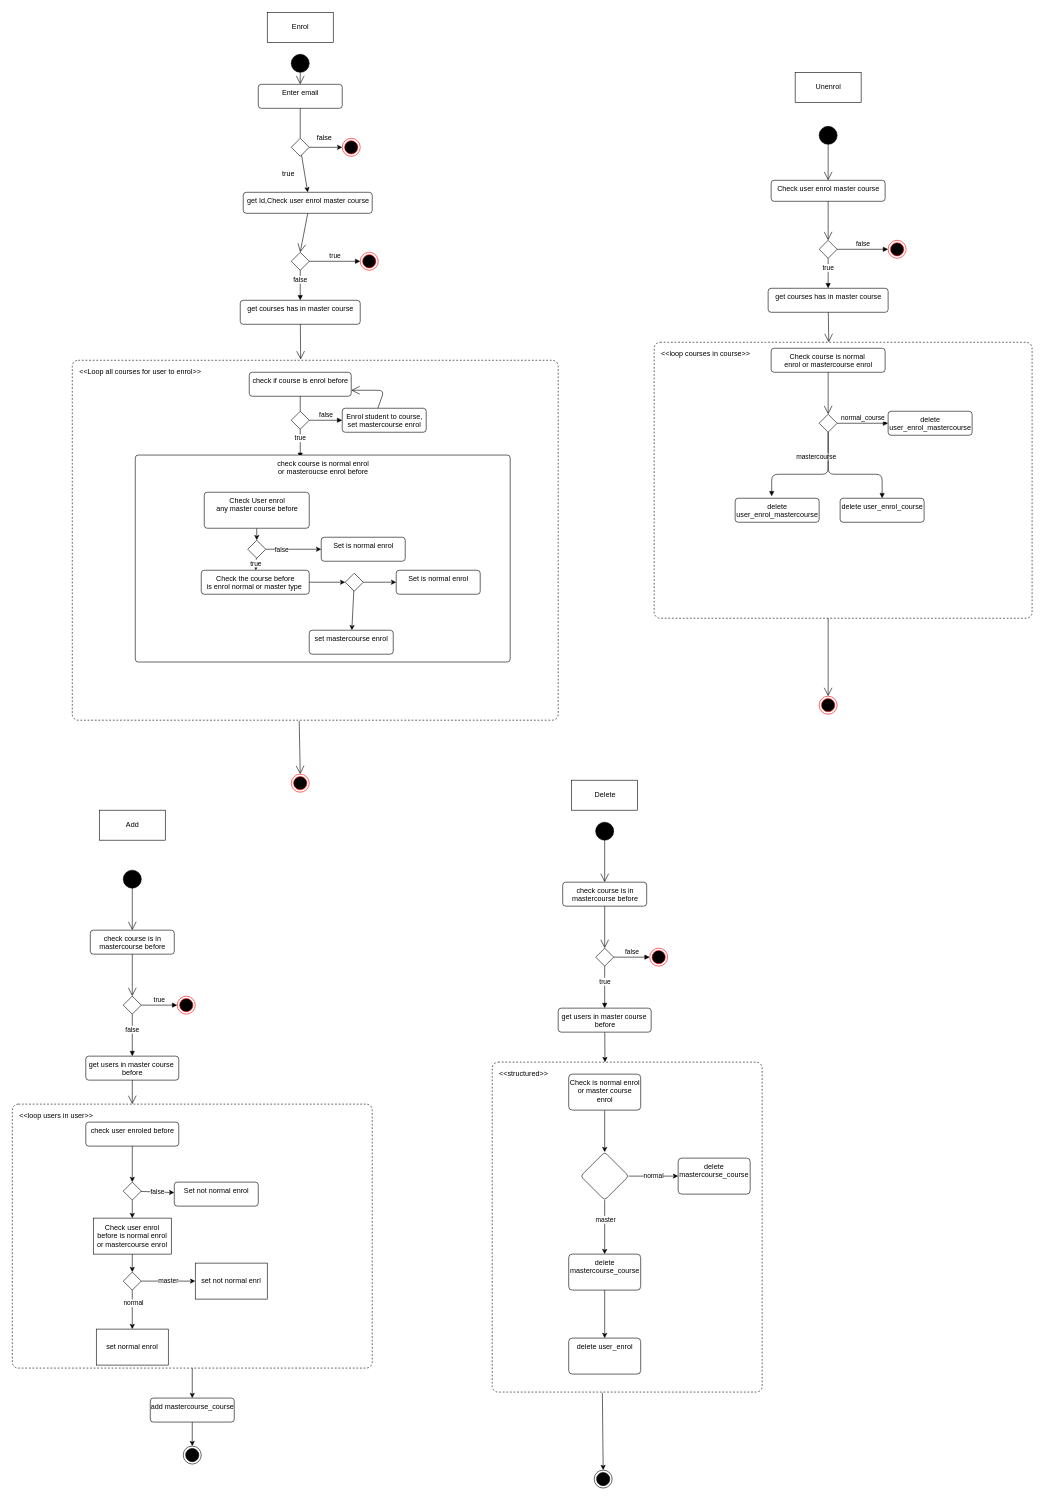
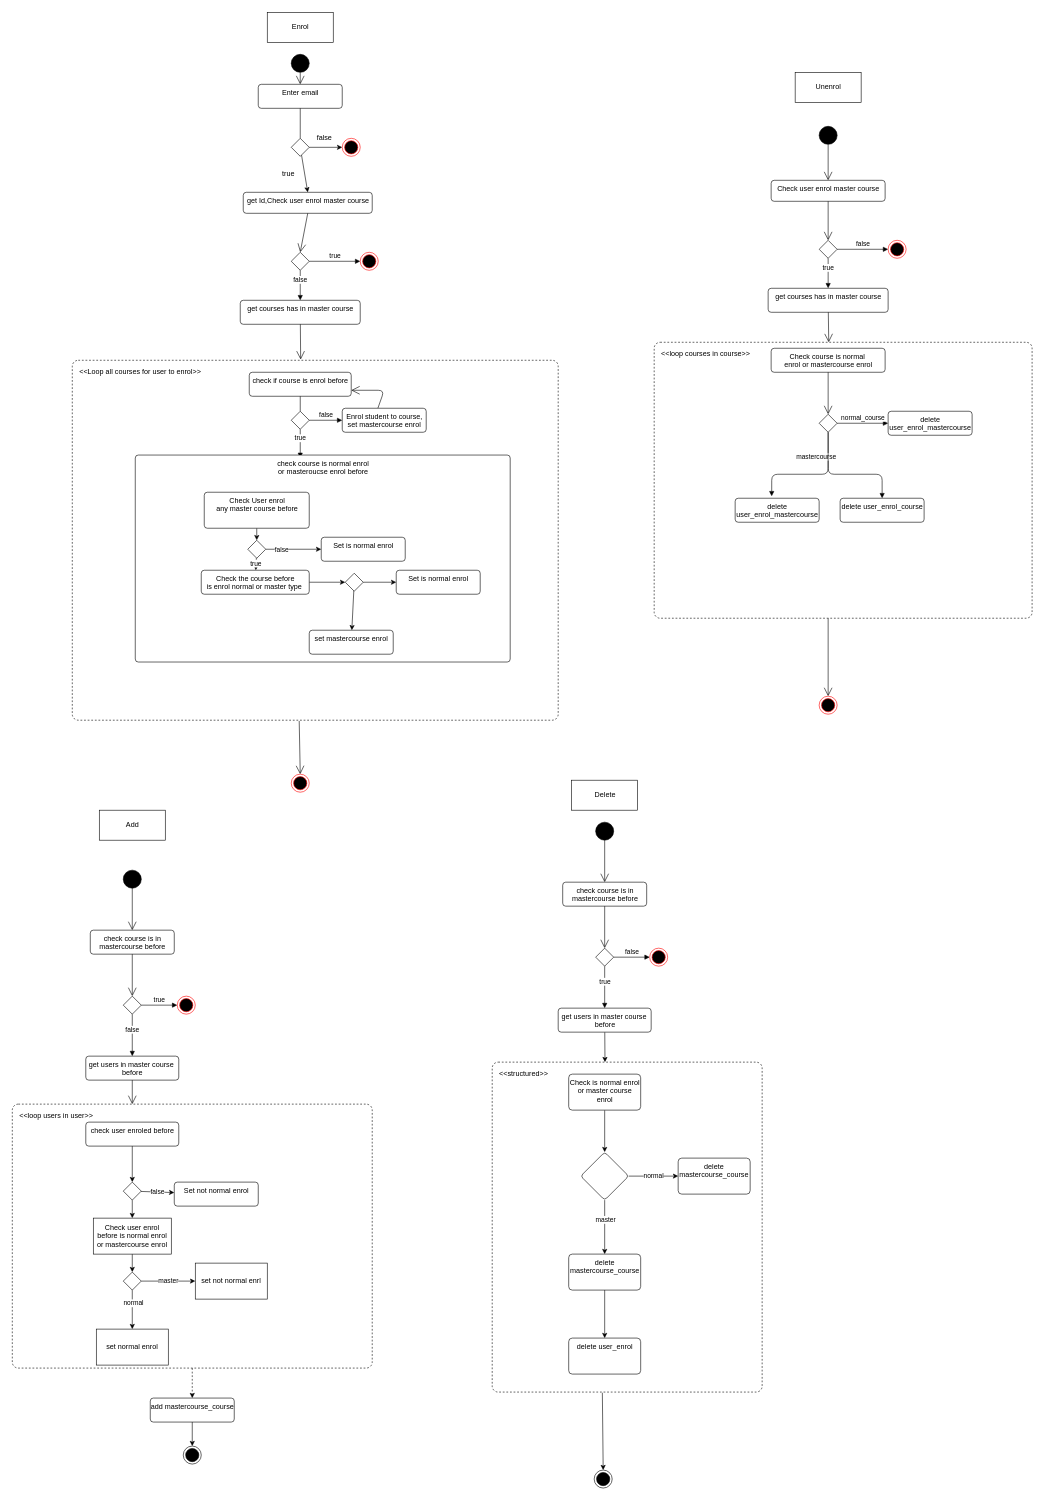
edge "<<loop users in user>>" -> "add mastercourse_course": style solid -> dashed
